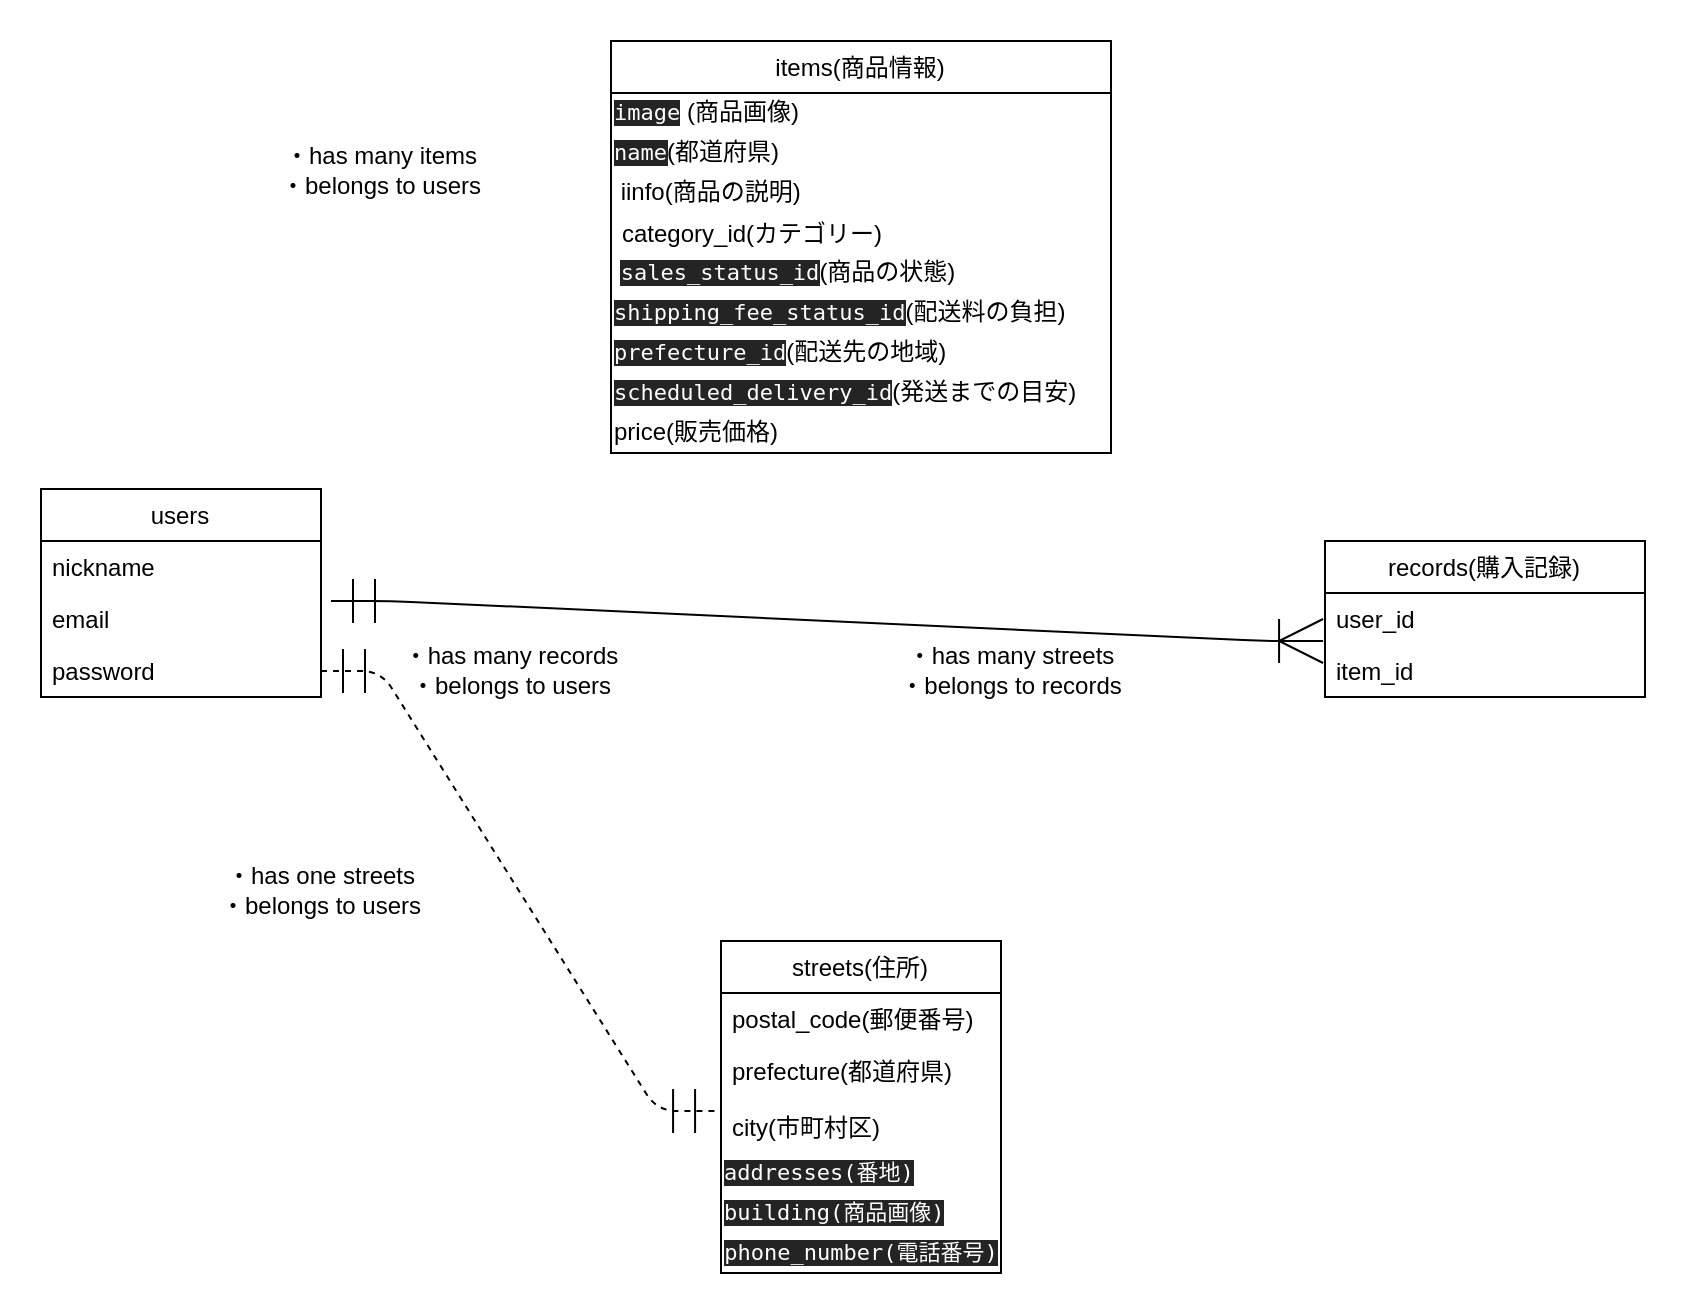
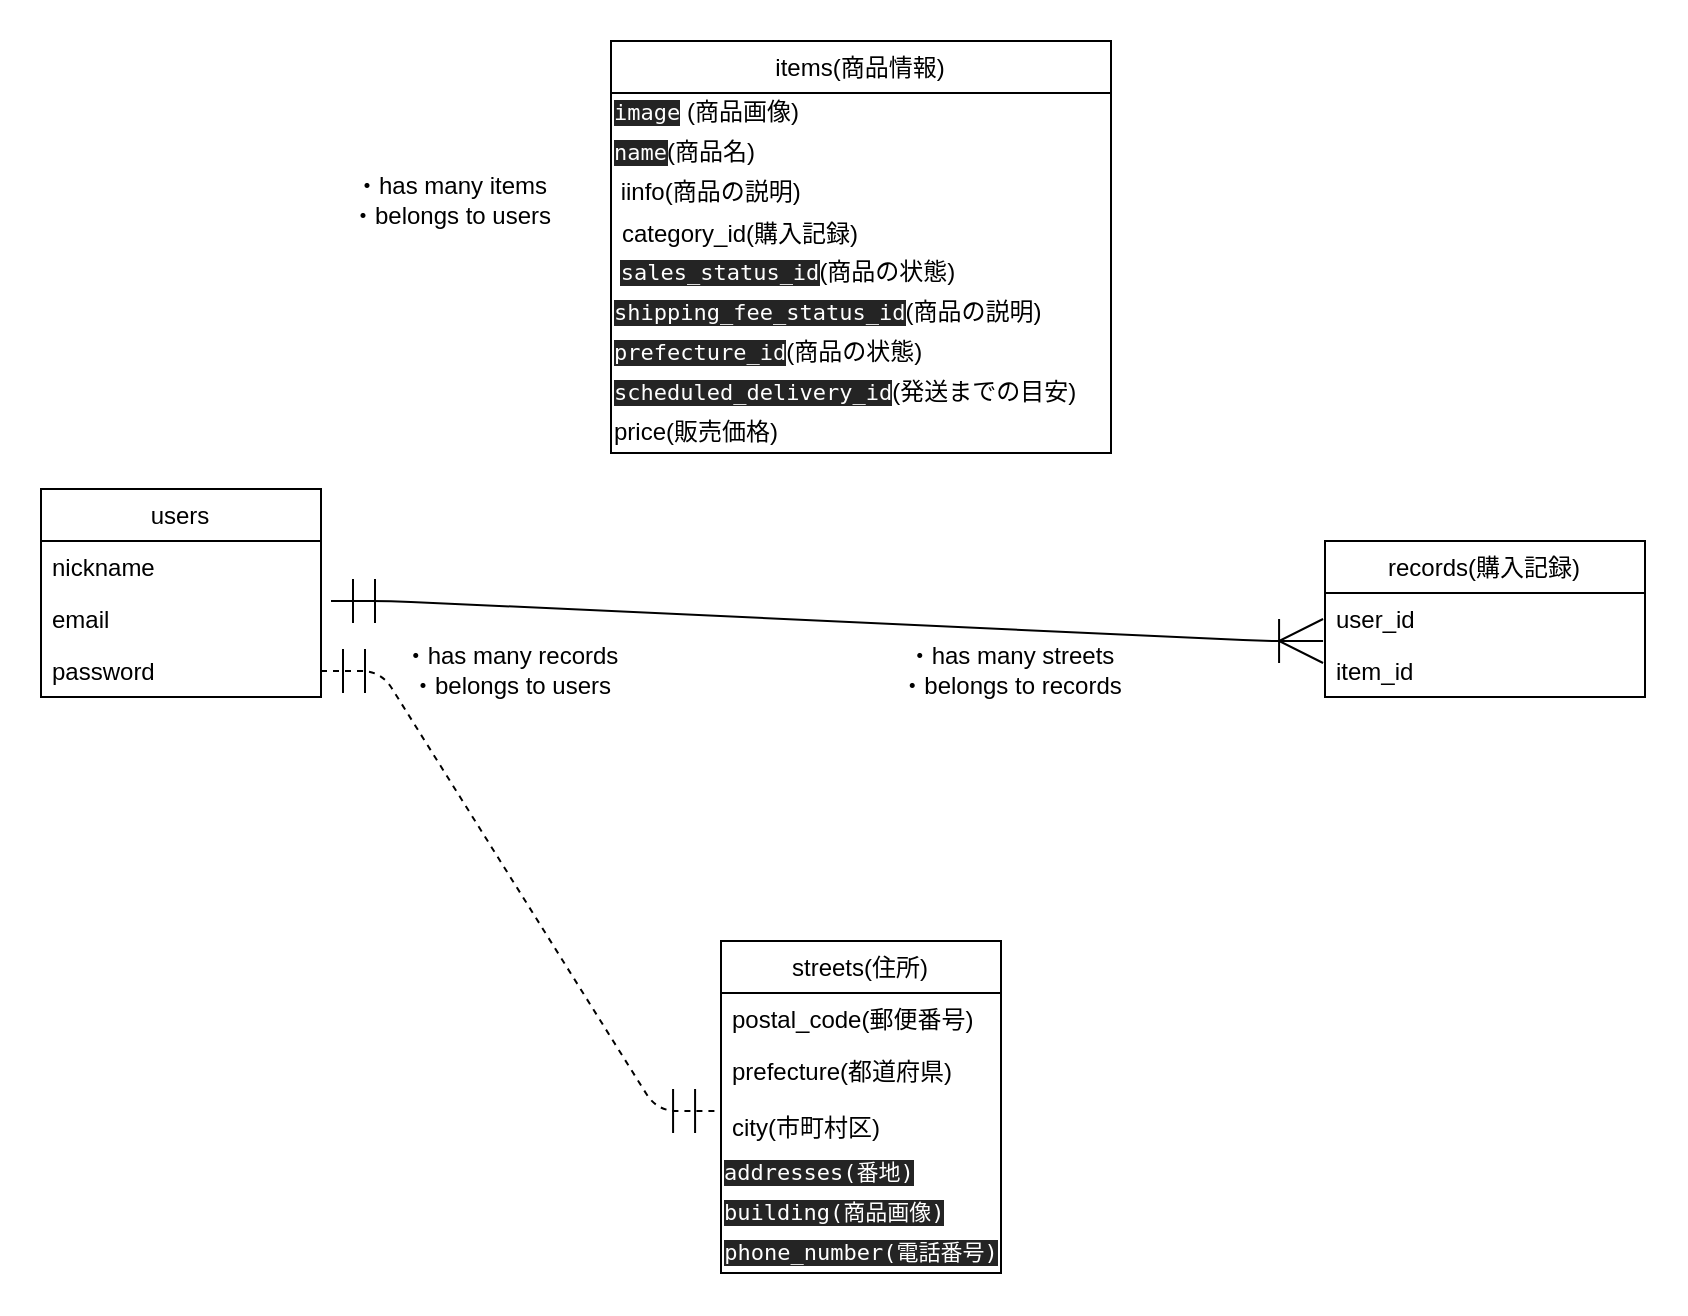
node "name(都道府県)": label "name(都道府県)" -> "name(商品名)"
node "・has many items ・belongs to users": moved (381, 171) -> (451, 201)
node "category_id(カテゴリー)": label "category_id(カテゴリー)" -> "category_id(購入記録)"
node "shipping_fee_status_id(配送料の負担)": label "shipping_fee_status_id(配送料の負担)" -> "shipping_fee_status_id(商品の説明)"
node "prefecture_id(配送先の地域)": label "prefecture_id(配送先の地域)" -> "prefecture_id(商品の状態)"
node "・has one streets ・belongs to users": removed
